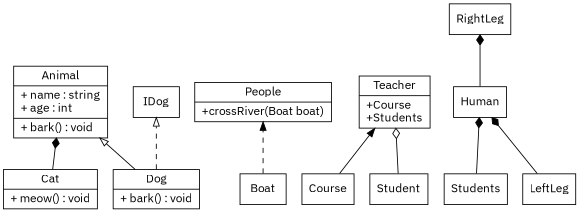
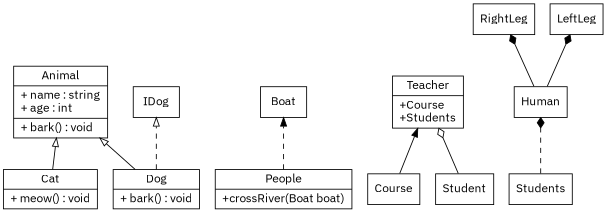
edge "LeftLeg" -> "Human": reversed
edge "Students" -> "Human": style solid -> dashed
edge "Boat" -> "People": reversed
edge "Cat" -> "Animal": arrowhead diamond -> empty
